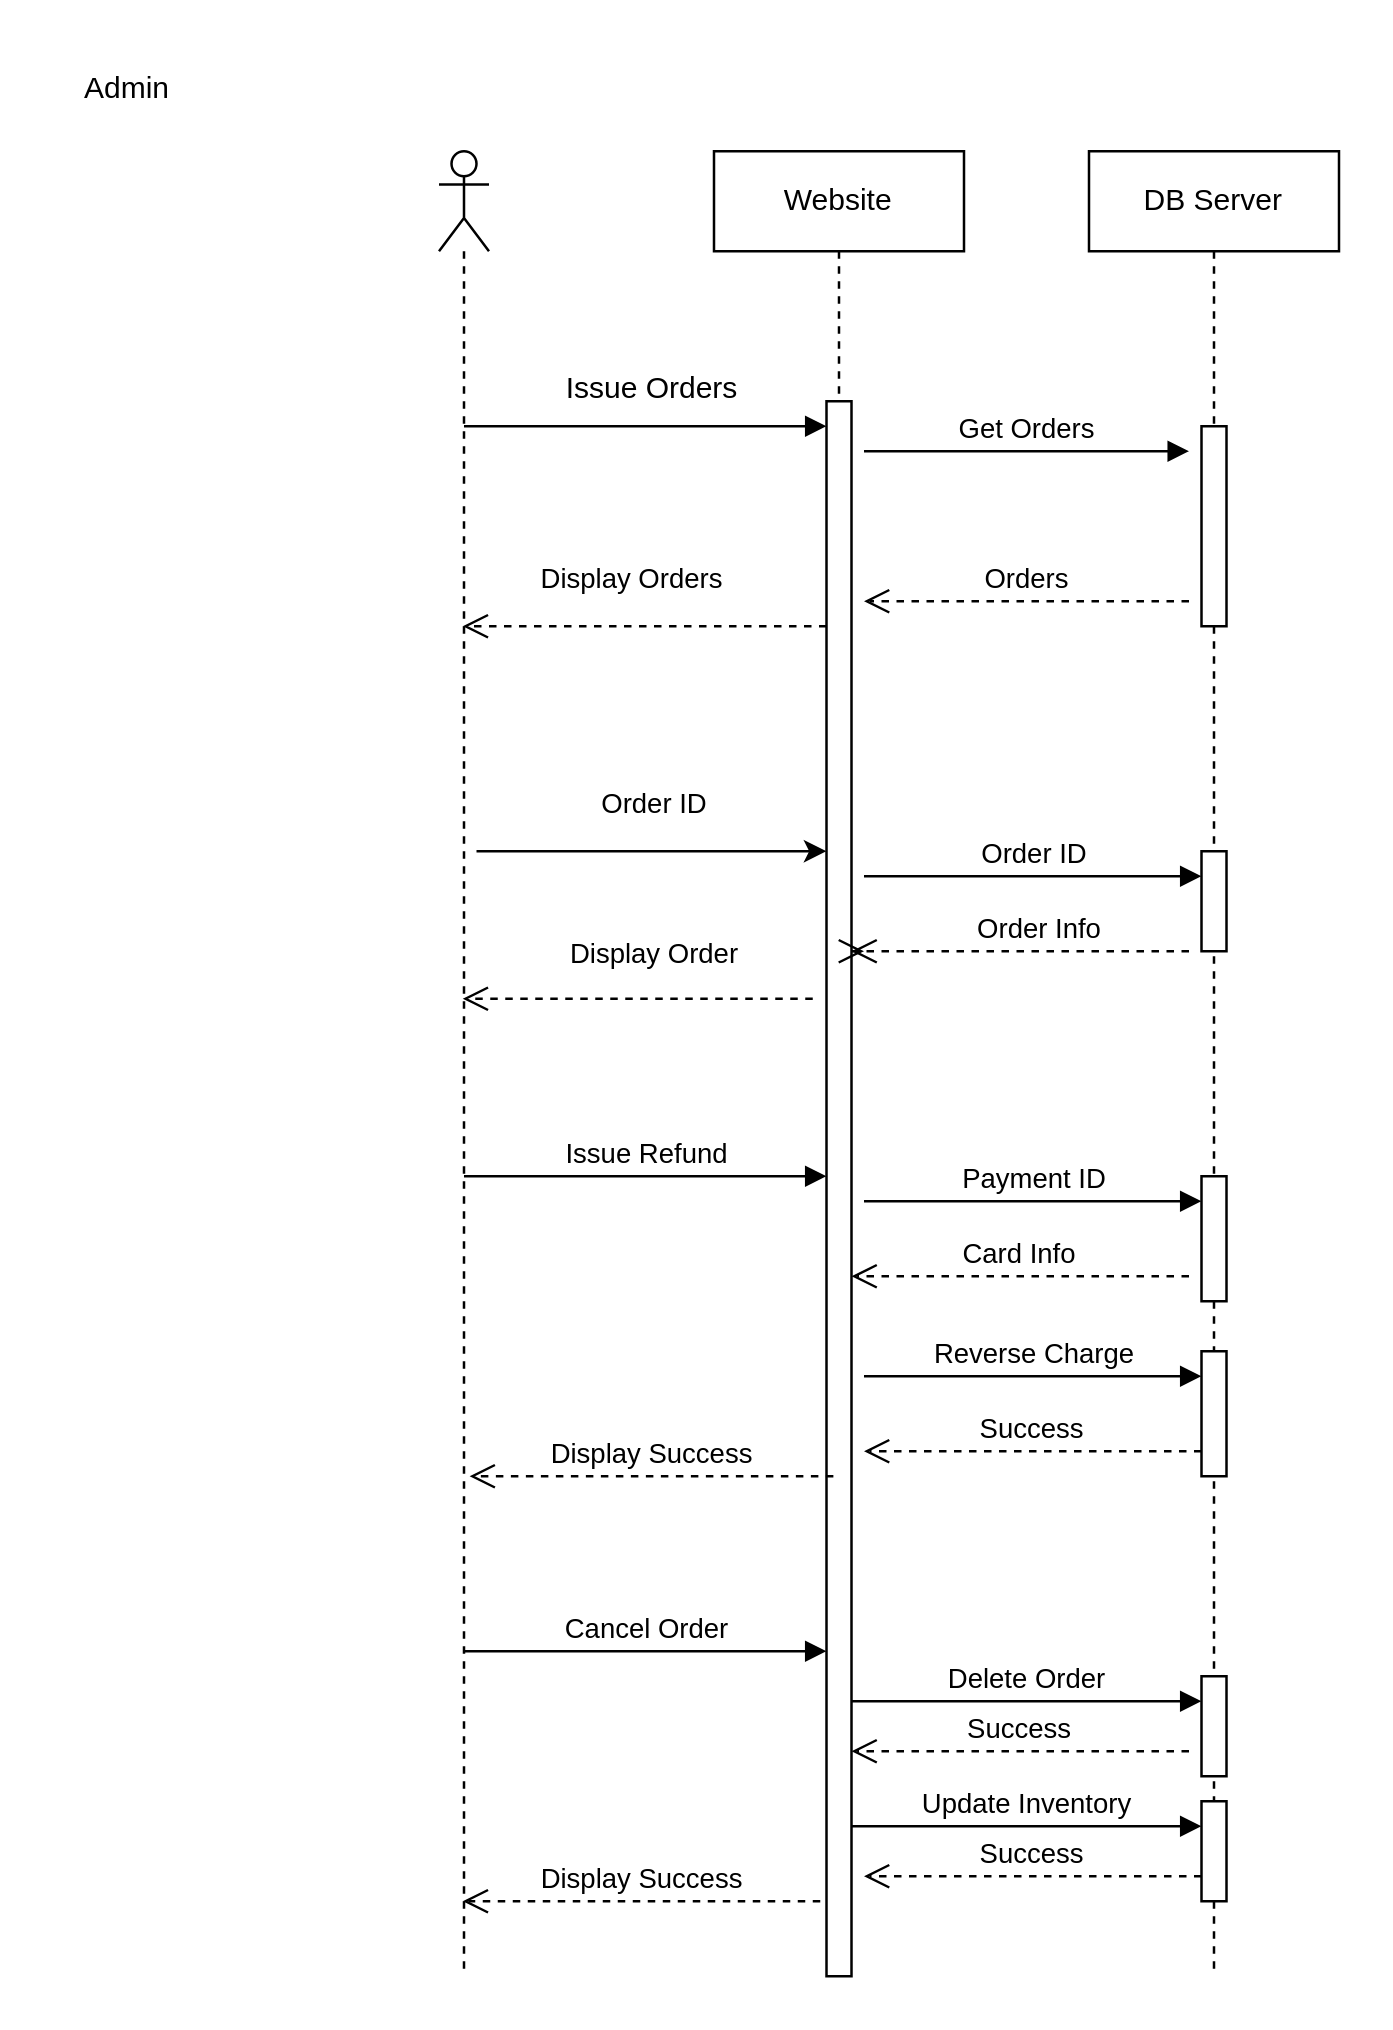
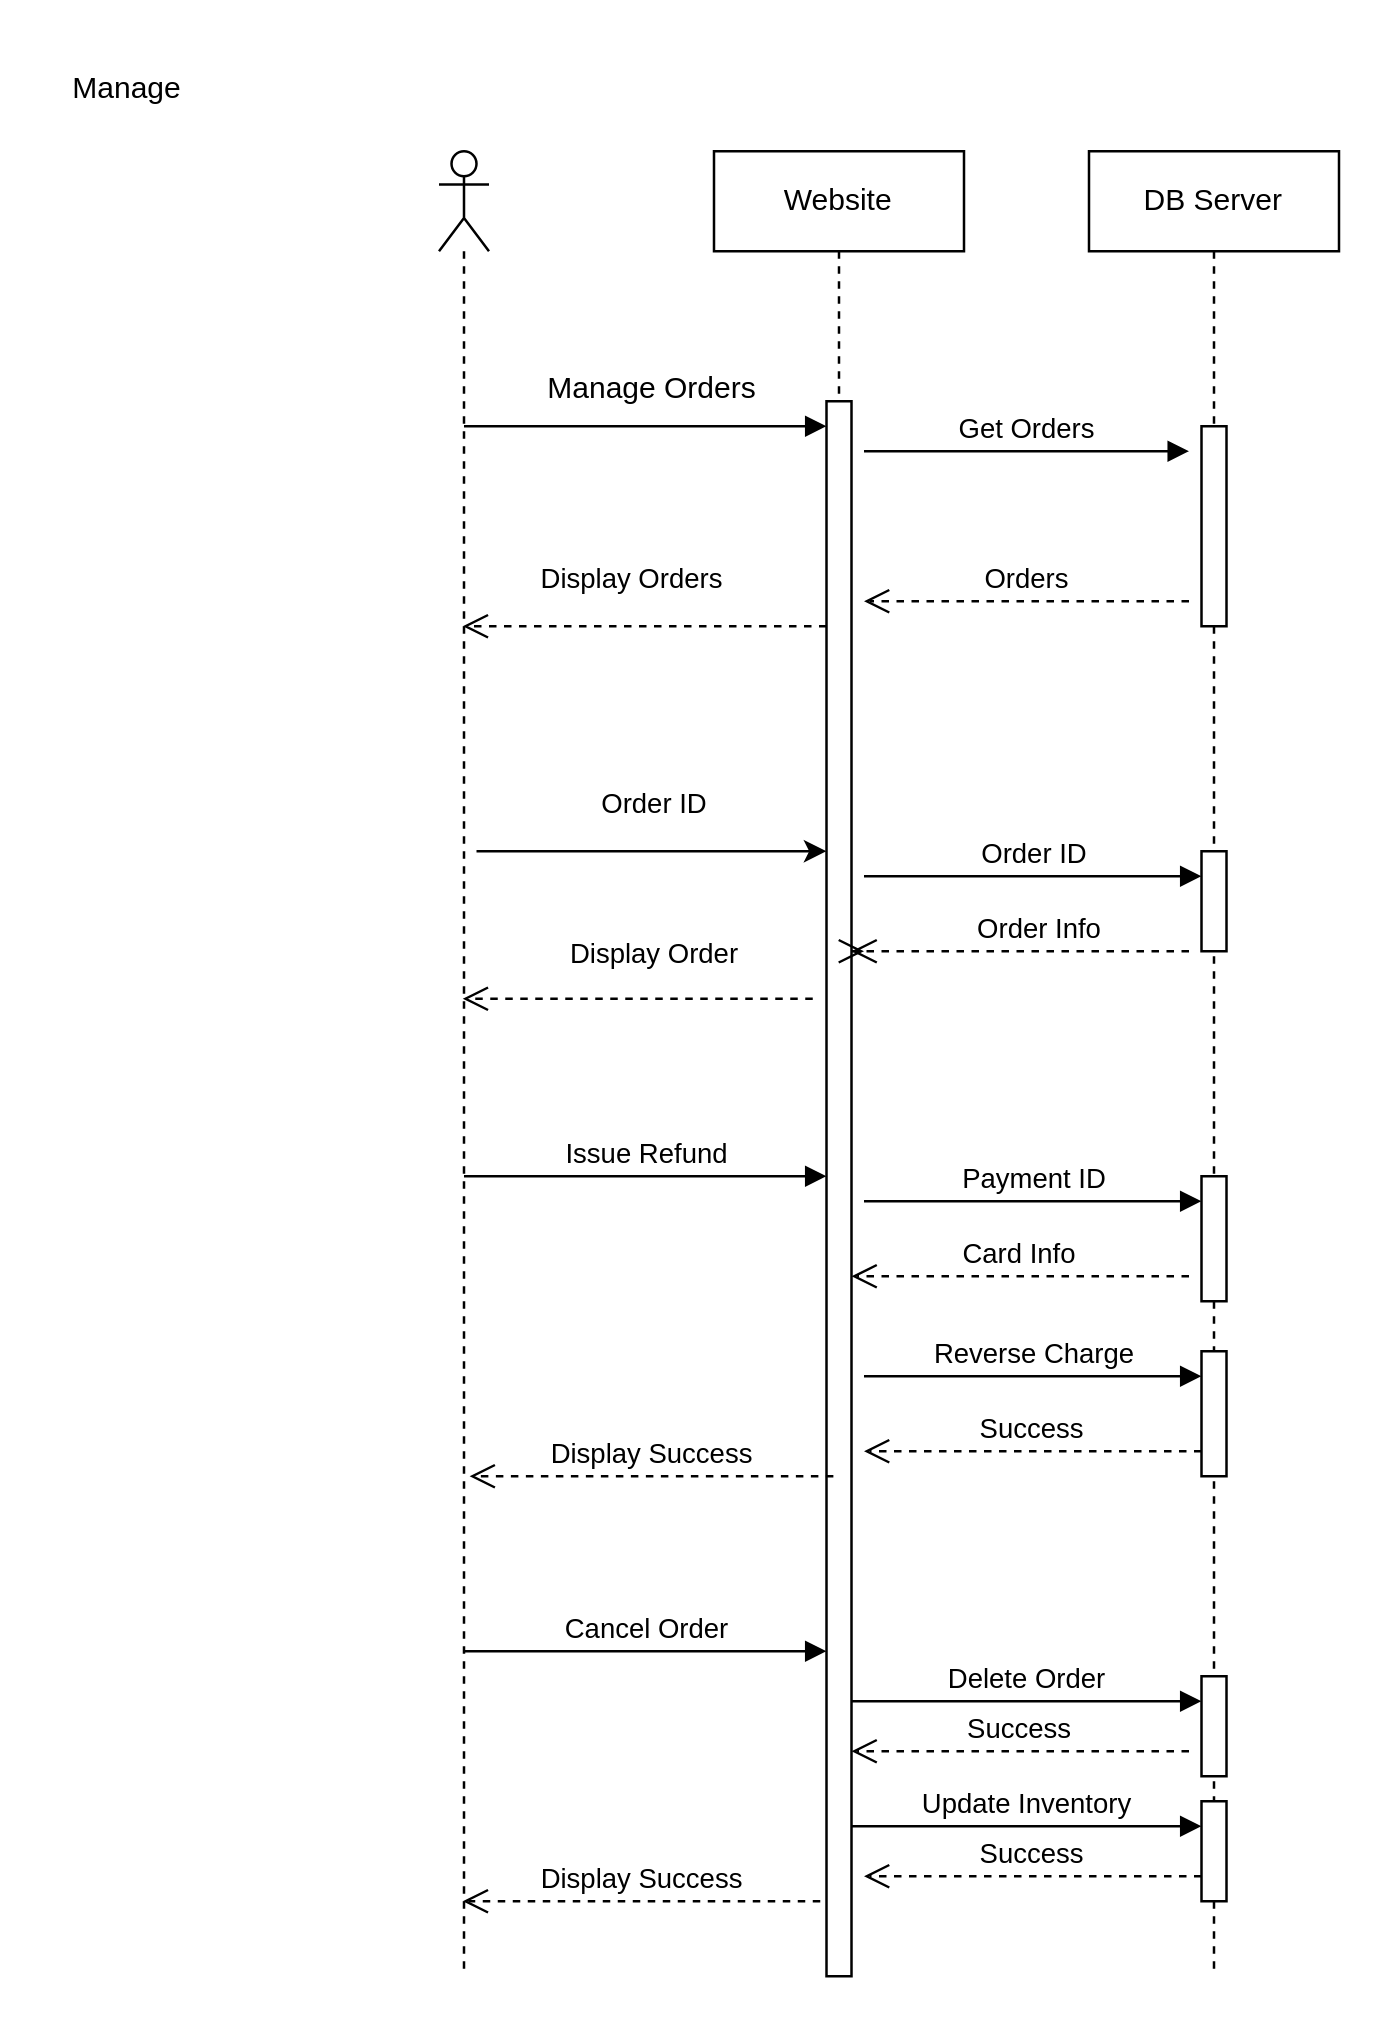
node "Admin": label "Admin" -> "Manage"
node "Issue Orders": label "Issue Orders" -> "Manage Orders"
